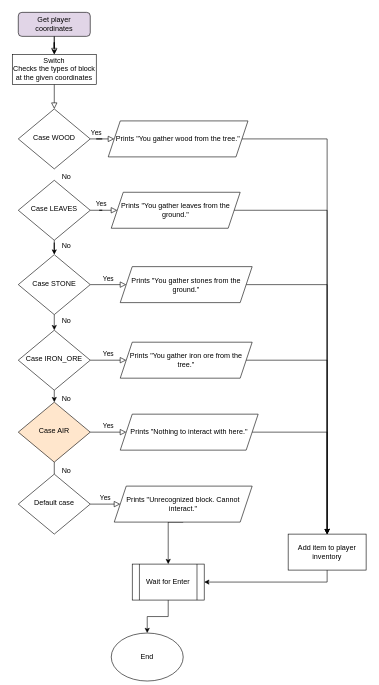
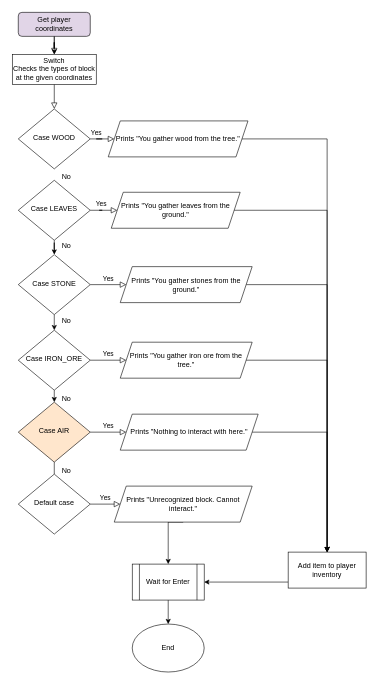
node "Add item to player inventory": moved (327, 552) -> (327, 570)
node "End": moved (147, 657) -> (168, 648)
